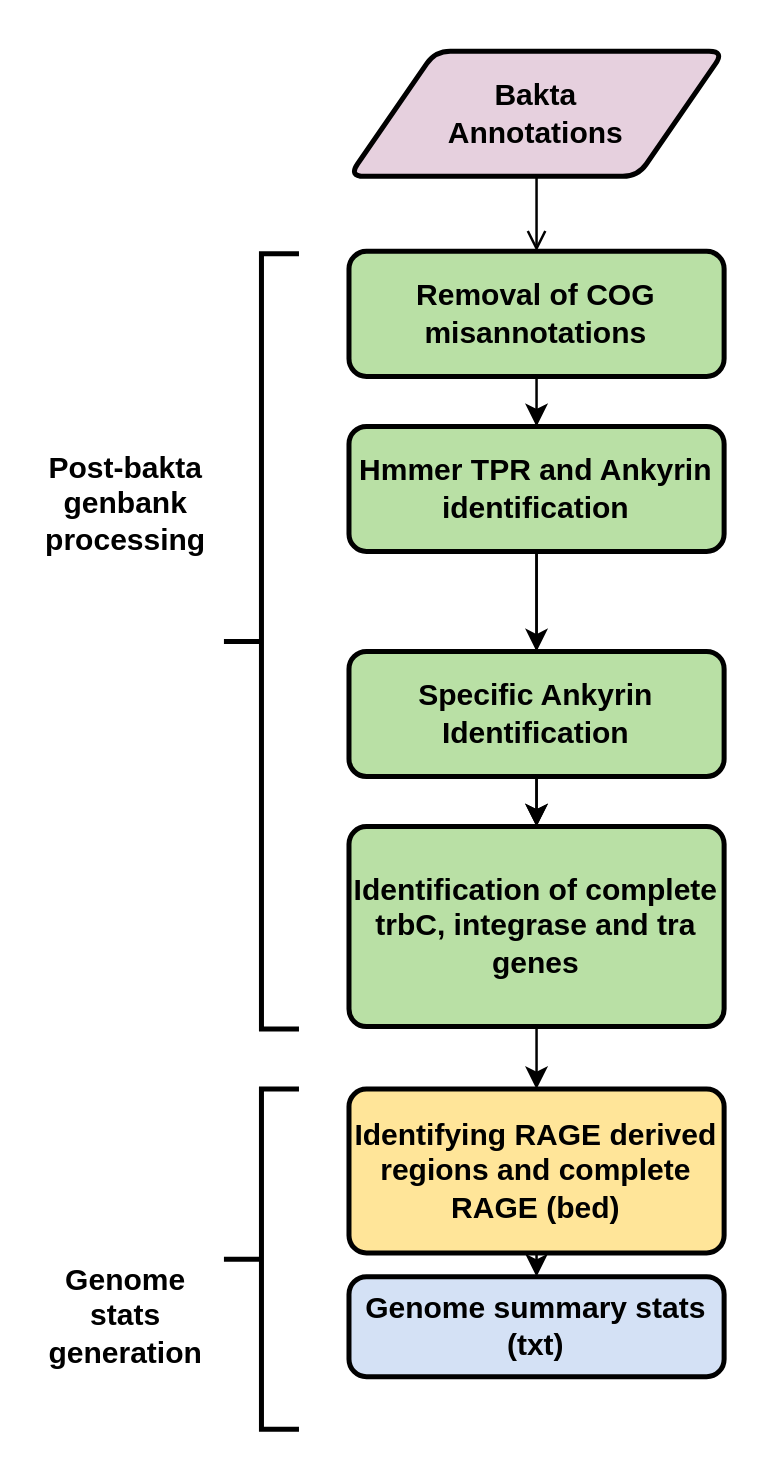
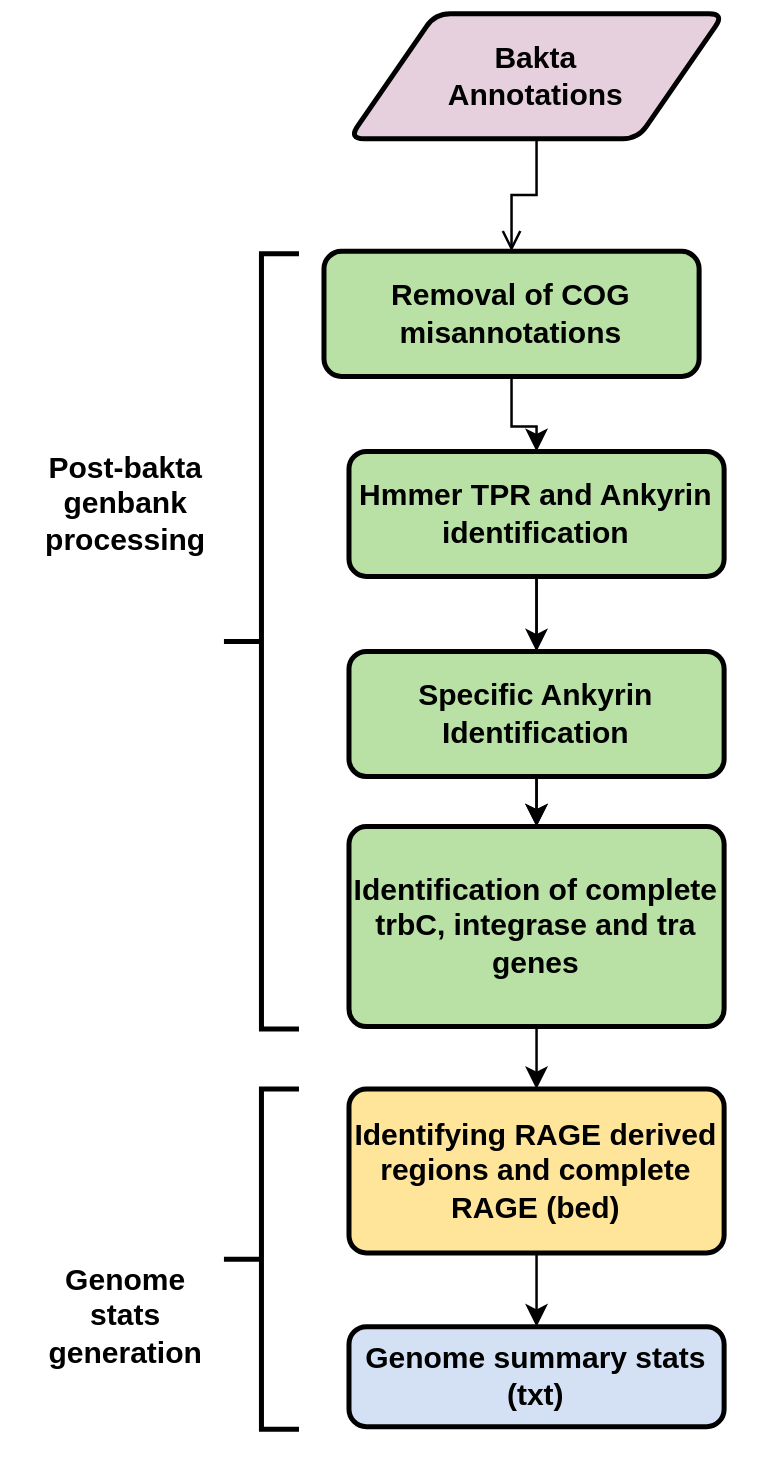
node "Bakta Annotations": moved (536, 114) -> (536, 76)
node "Removal of COG misannotations": moved (536, 314) -> (511, 314)
node "Hmmer TPR and Ankyrin identification": moved (536, 489) -> (536, 514)
node "Genome summary stats (txt)": moved (536, 1326) -> (536, 1376)
